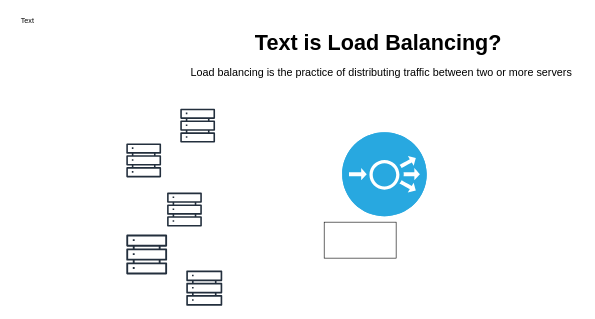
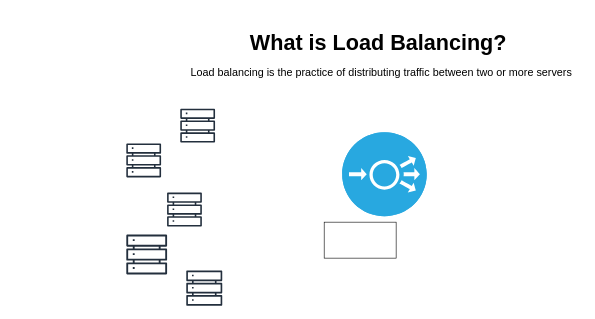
node "Text": removed
node "Text is Load Balancing?": label "Text is Load Balancing?" -> "What is Load Balancing?"
